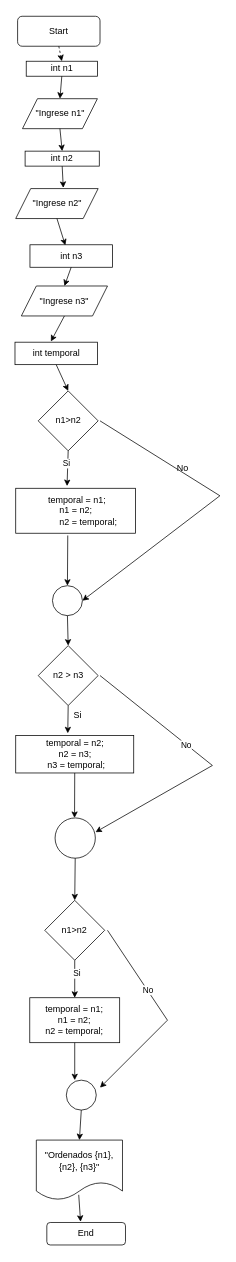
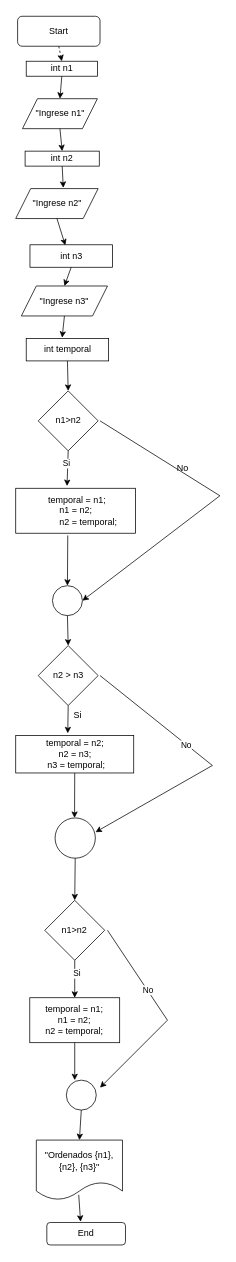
node "int temporal": moved (56, 353) -> (68, 349)
